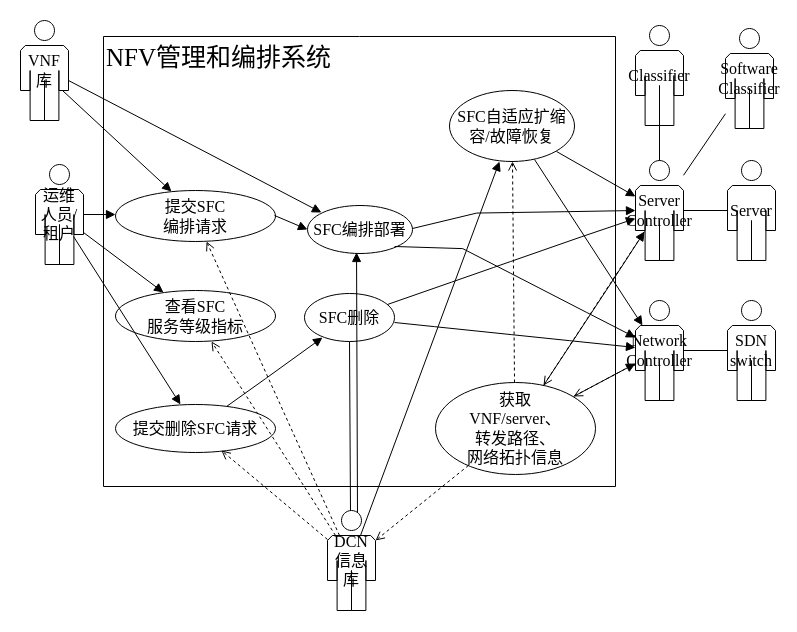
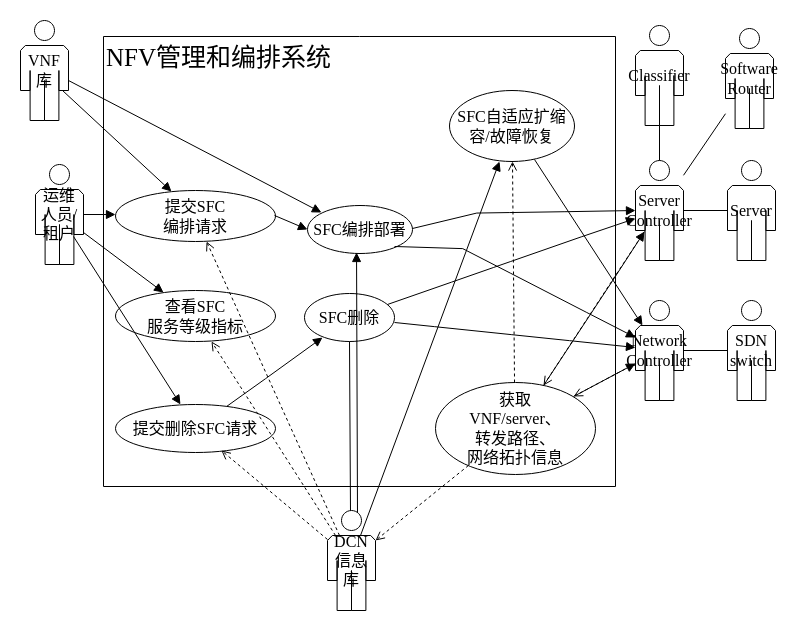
node "Software Classifier": label "Software Classifier" -> "Software Router"
edge "SFC自适应扩缩容/故障恢复" -> "Server Controller": removed
